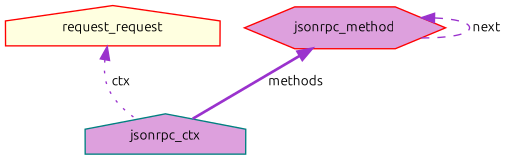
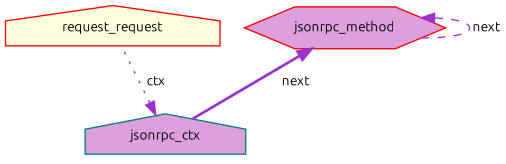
edge "jsonrpc_ctx" -> "jsonrpc_method": label " methods" -> " next"
edge "jsonrpc_ctx" -> "request_request": reversed
